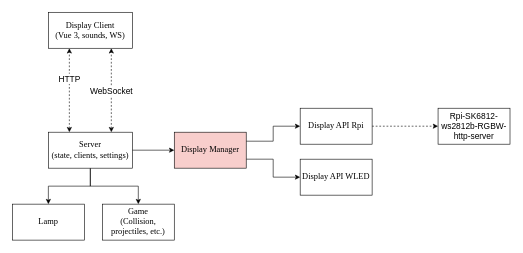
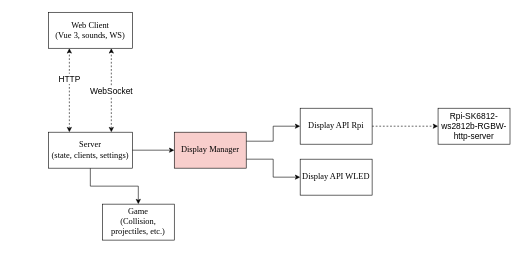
node "Display Client (Vue 3, sounds, WS)": label "Display Client (Vue 3, sounds, WS)" -> "Web Client (Vue 3, sounds, WS)"
edge "Server (state, clients, settings)" -> "Lamp": removed
node "Lamp": removed
